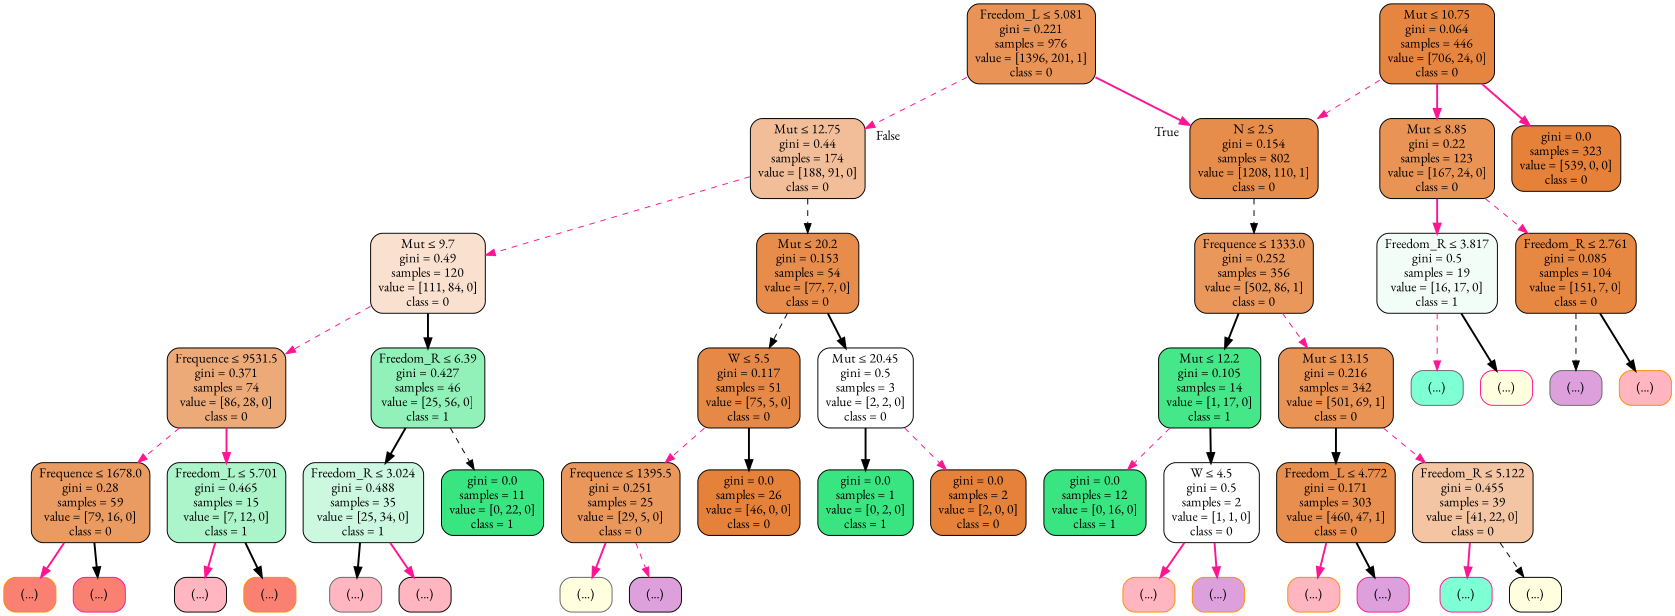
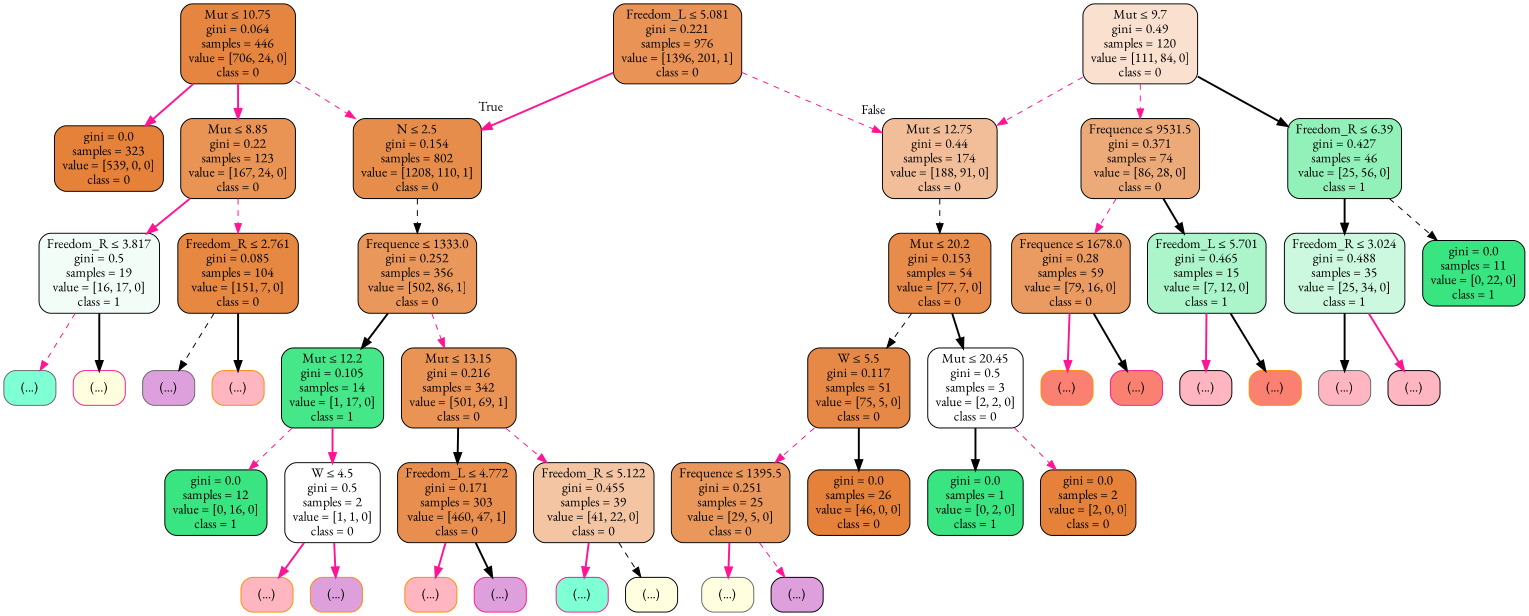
edge "Mut ≤ 12.75" -> "Mut ≤ 9.7": reversed
edge "Frequence ≤ 9531.5" -> "Freedom_L ≤ 5.701": color deeppink -> black
edge "Mut ≤ 12.2" -> "W ≤ 4.5": color black -> deeppink
